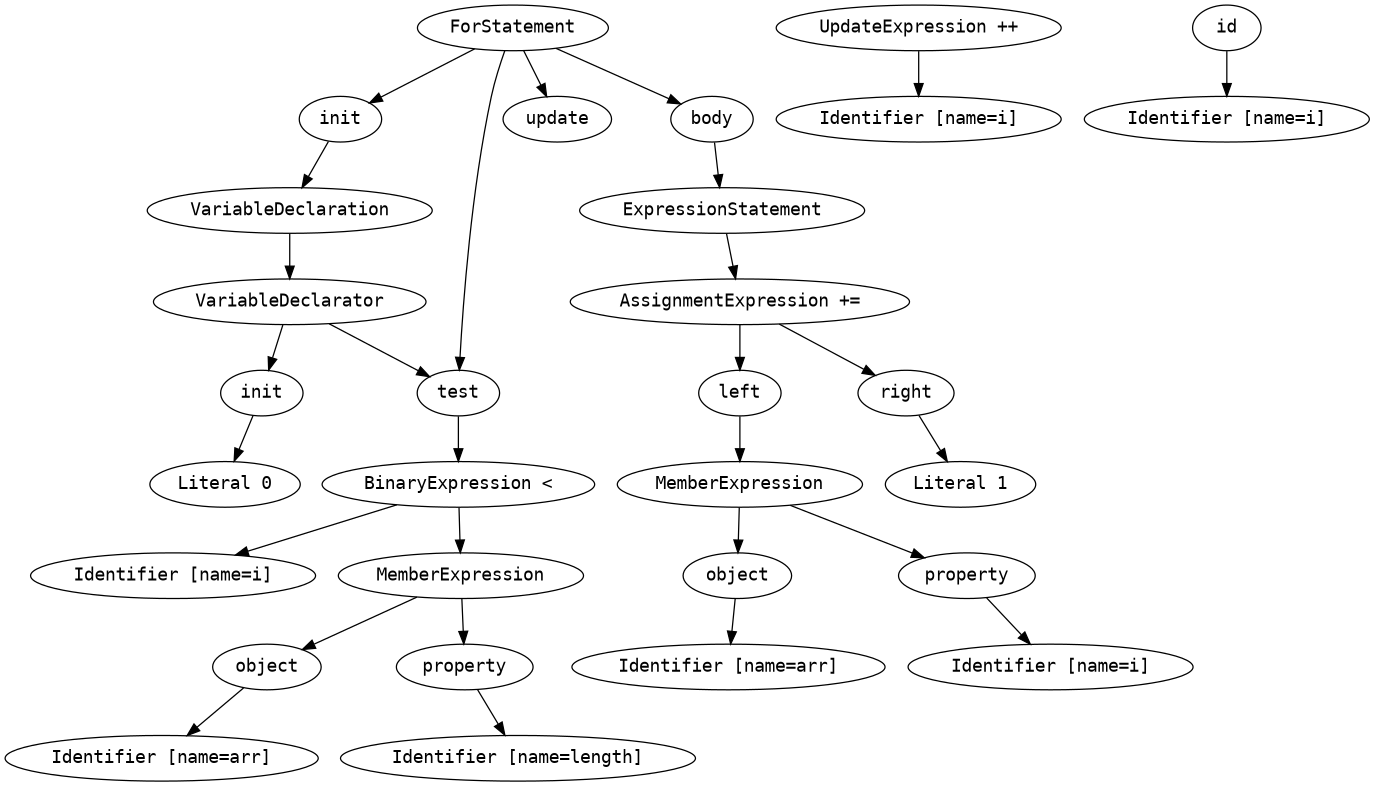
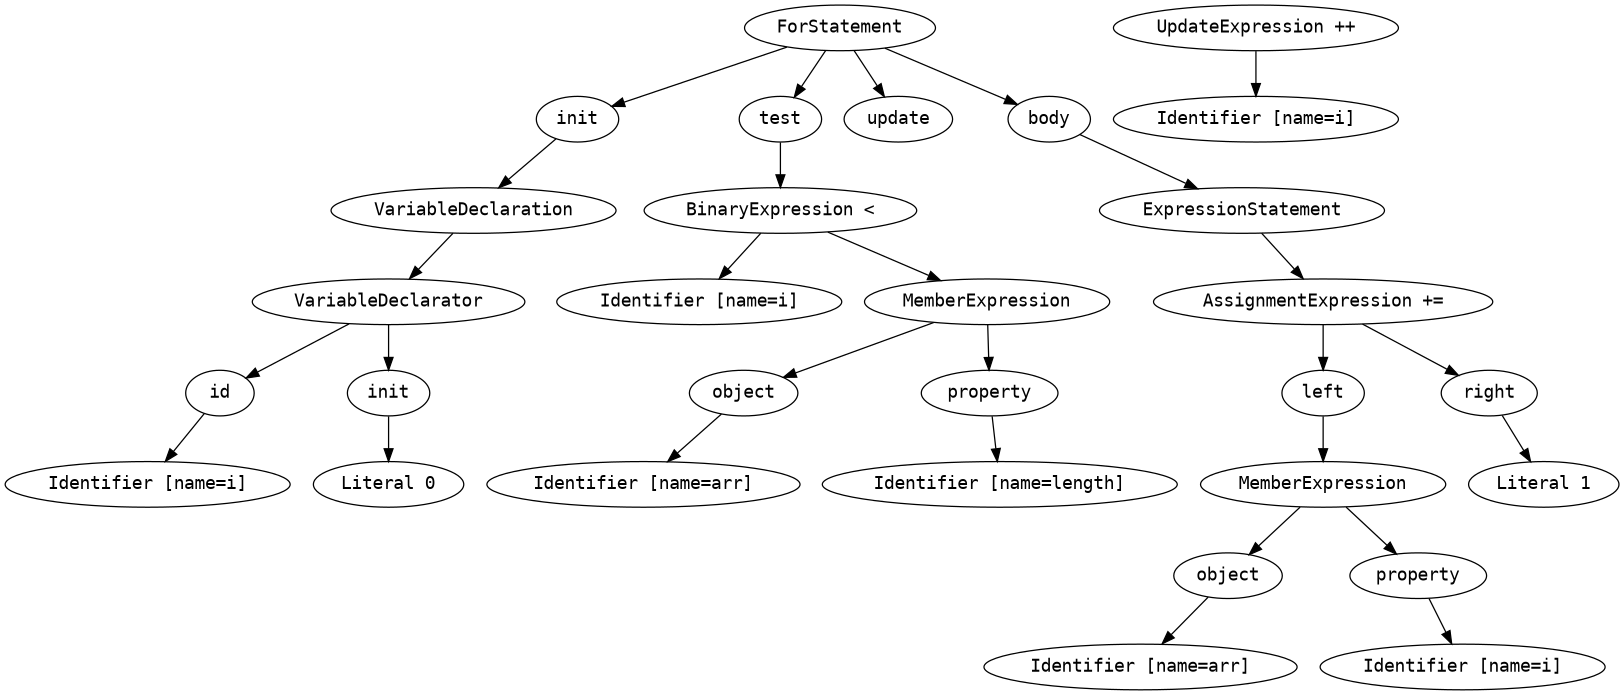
edge "VariableDeclarator" -> "test": now "VariableDeclarator" -> "id"
